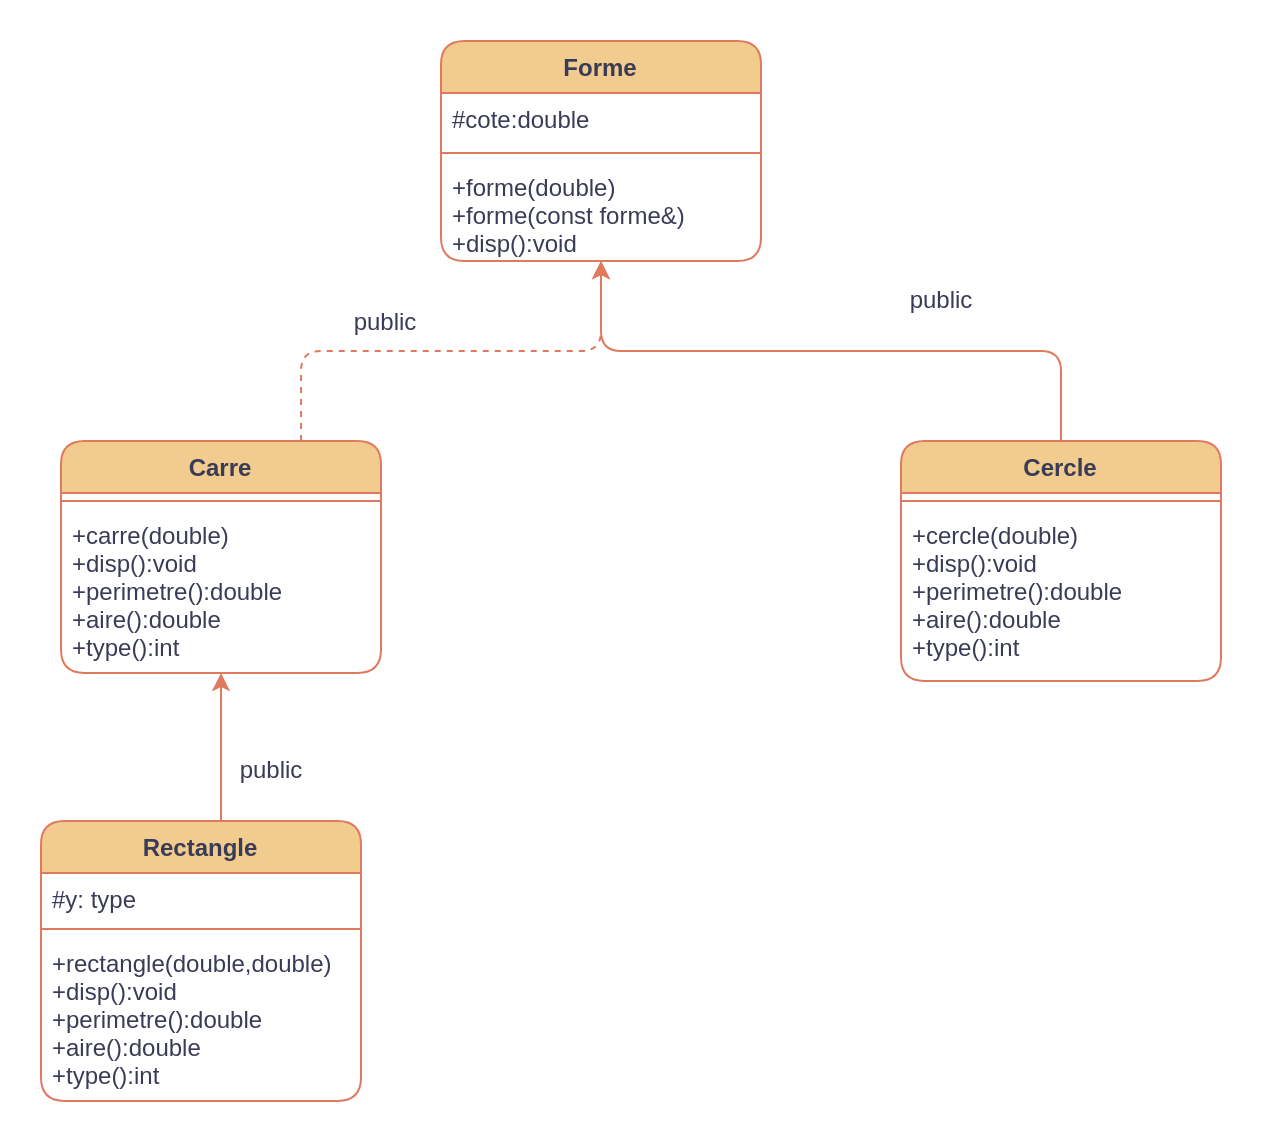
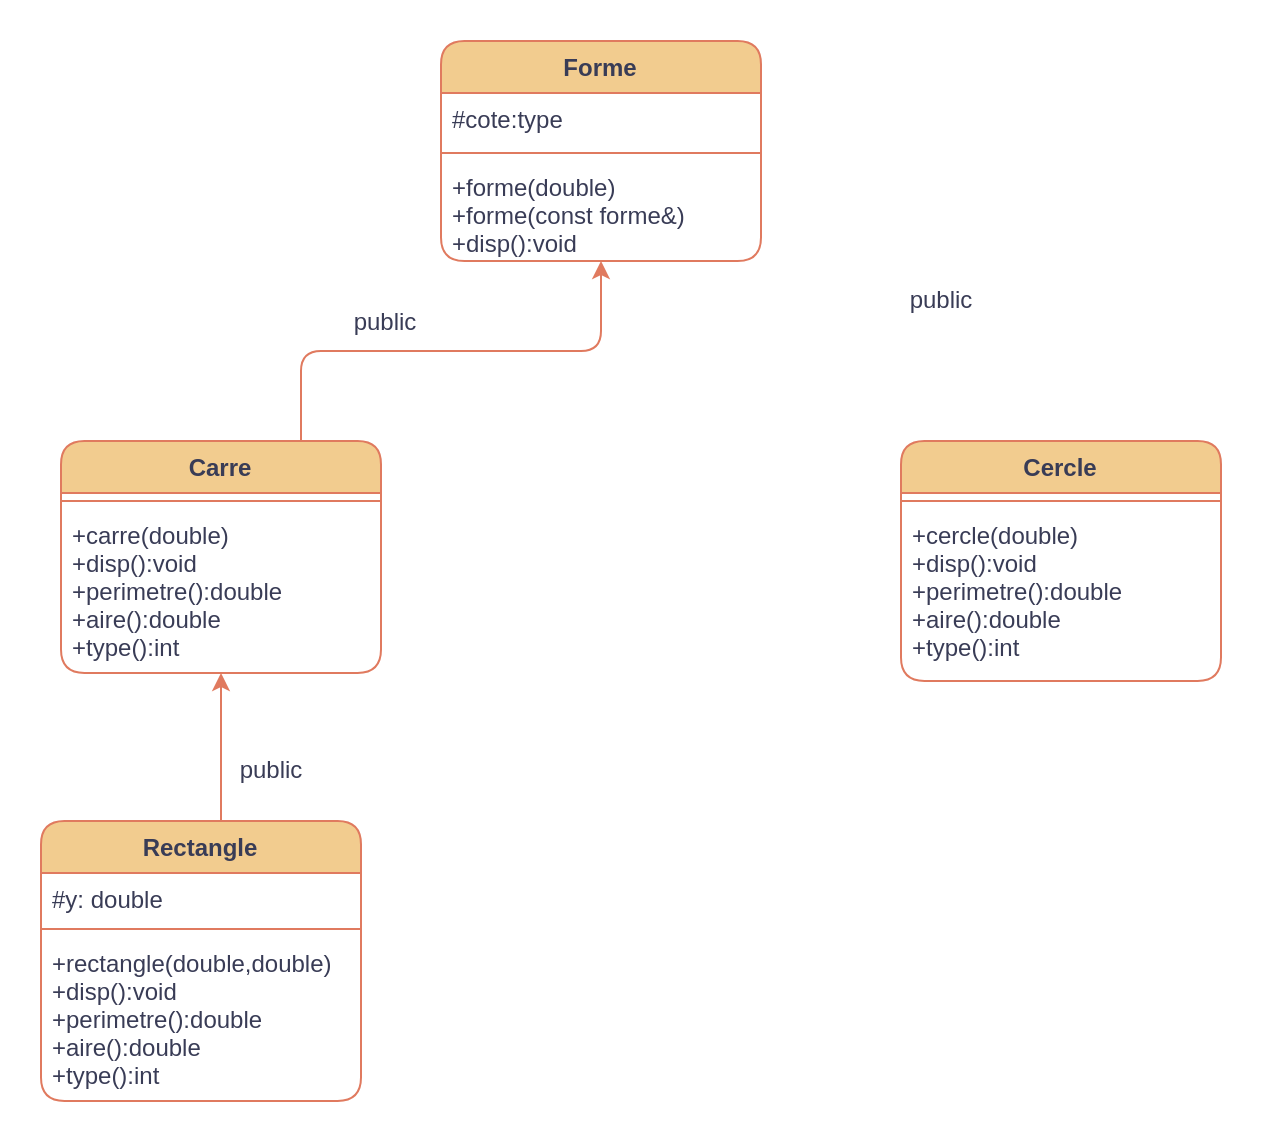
node "#cote:double": label "#cote:double" -> "#cote:type"
edge "Carre" -> "Forme": style dashed -> solid
edge "Cercle" -> "Forme": removed
node "#y: type": label "#y: type" -> "#y: double"
